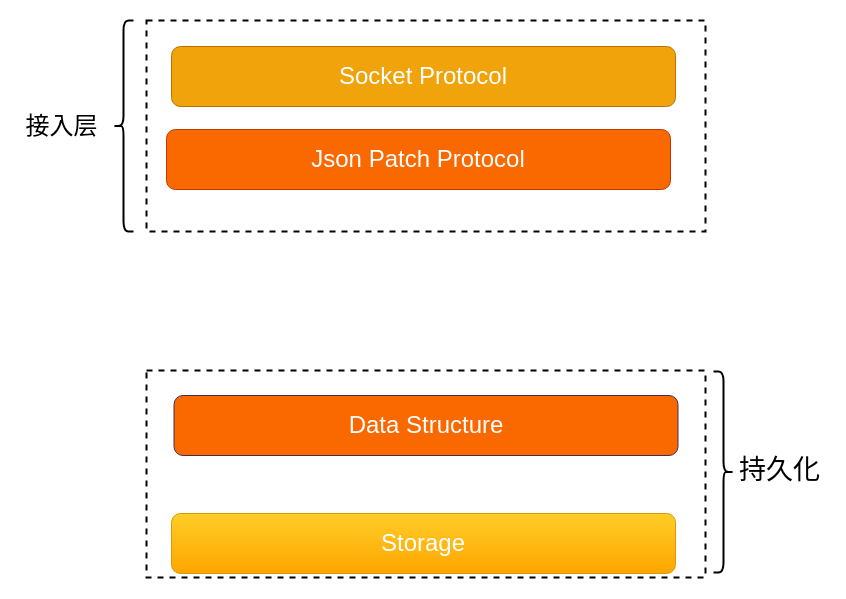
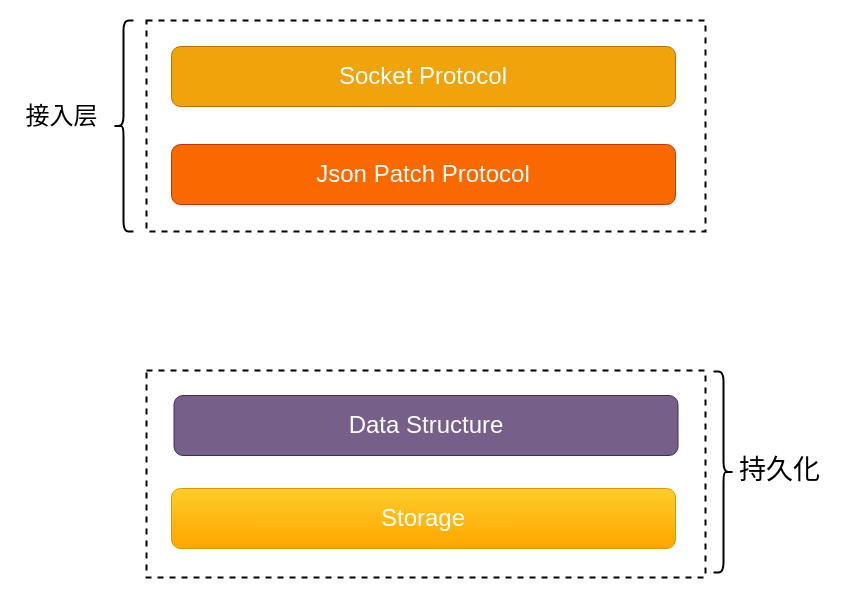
node "接入层": moved (62, 126) -> (62, 116)
node "Json Patch Protocol": moved (419, 160) -> (424, 175)
node "Data Structure": fillcolor #fa6800 -> #76608a
node "Storage": moved (424, 544) -> (424, 519)
